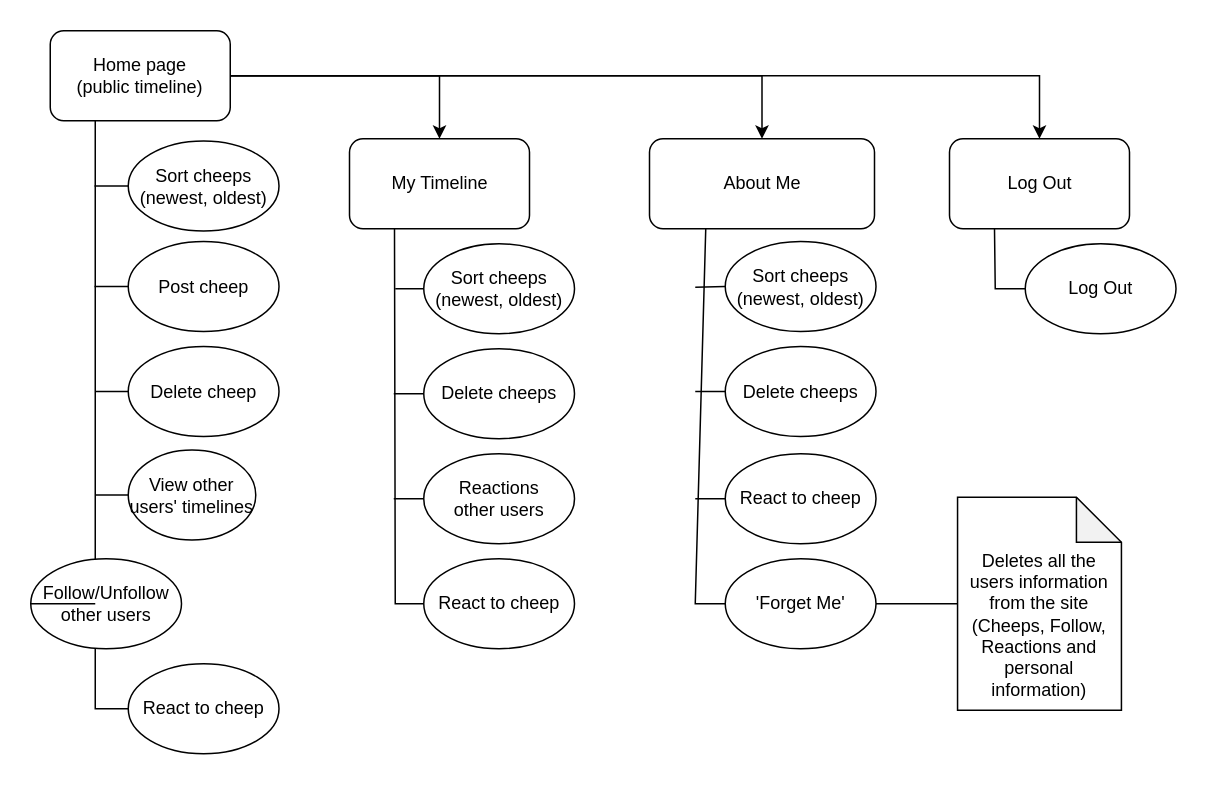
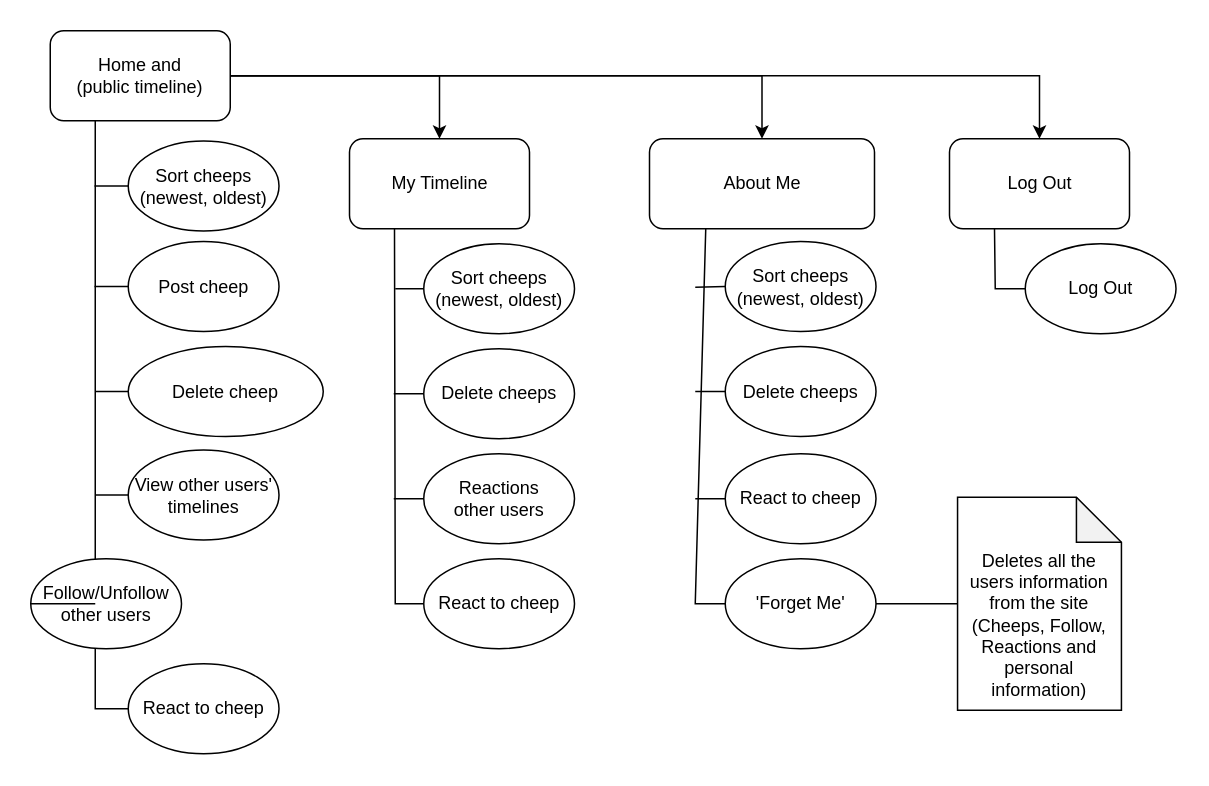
node "Home page (public timeline)": label "Home page (public timeline)" -> "Home and (public timeline)"
node "Delete cheep": size 151x90 -> 195x90
node "View other users' timelines": size 128x90 -> 151x90
